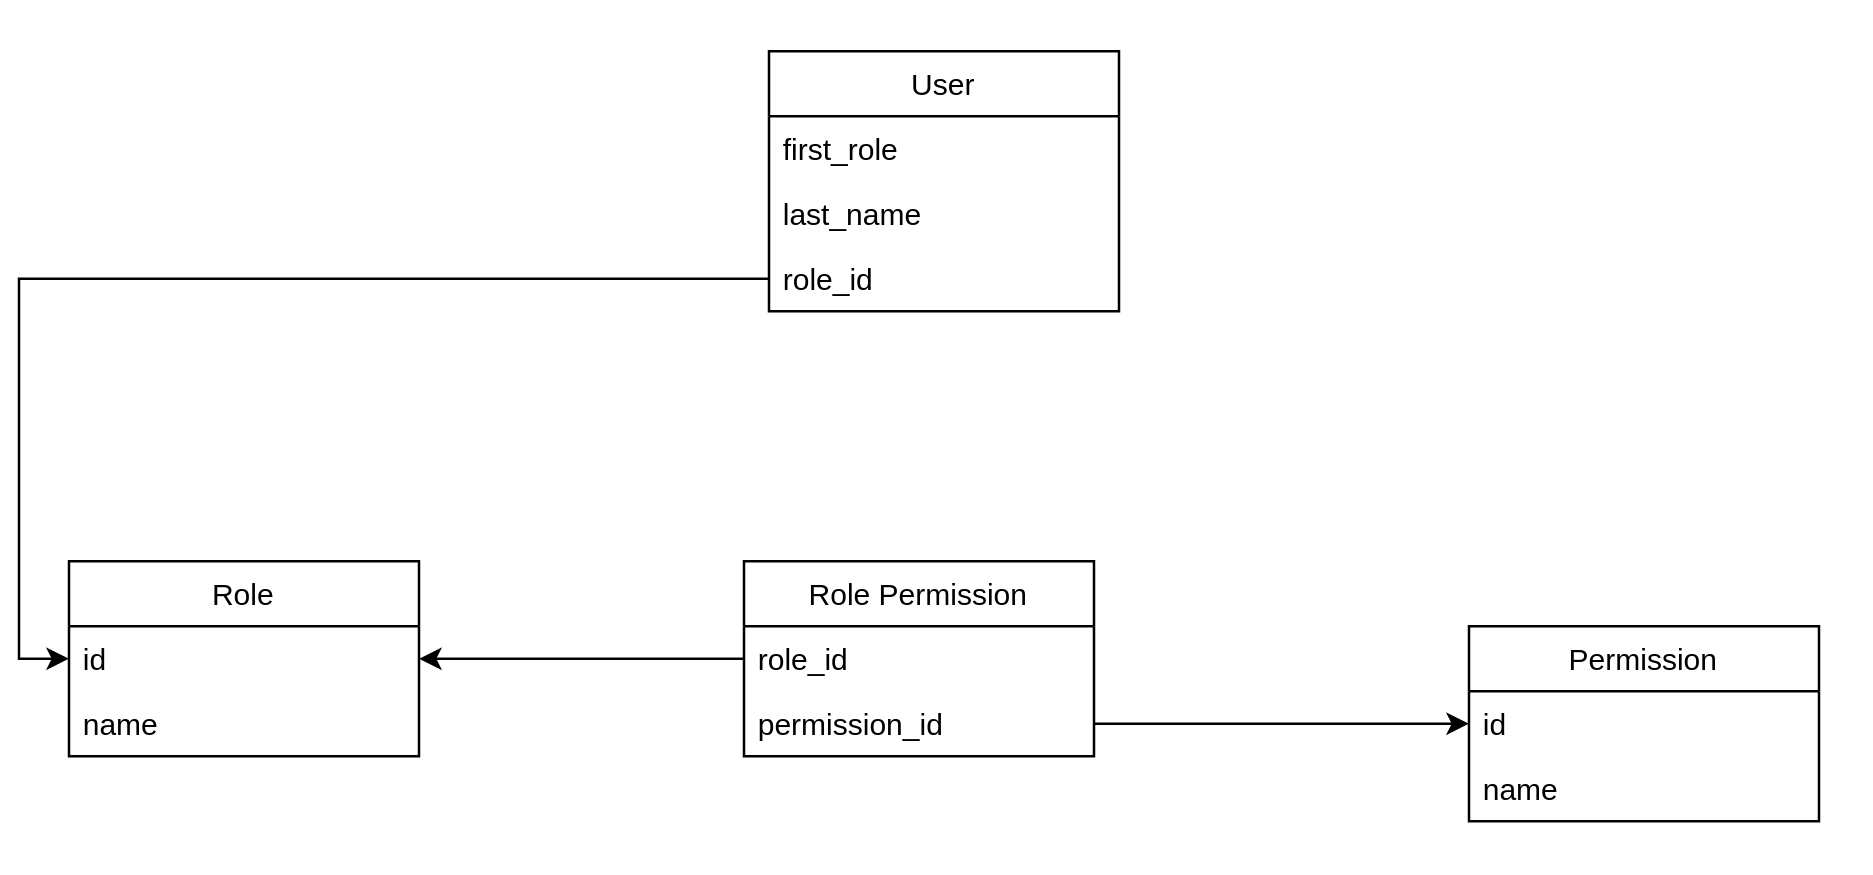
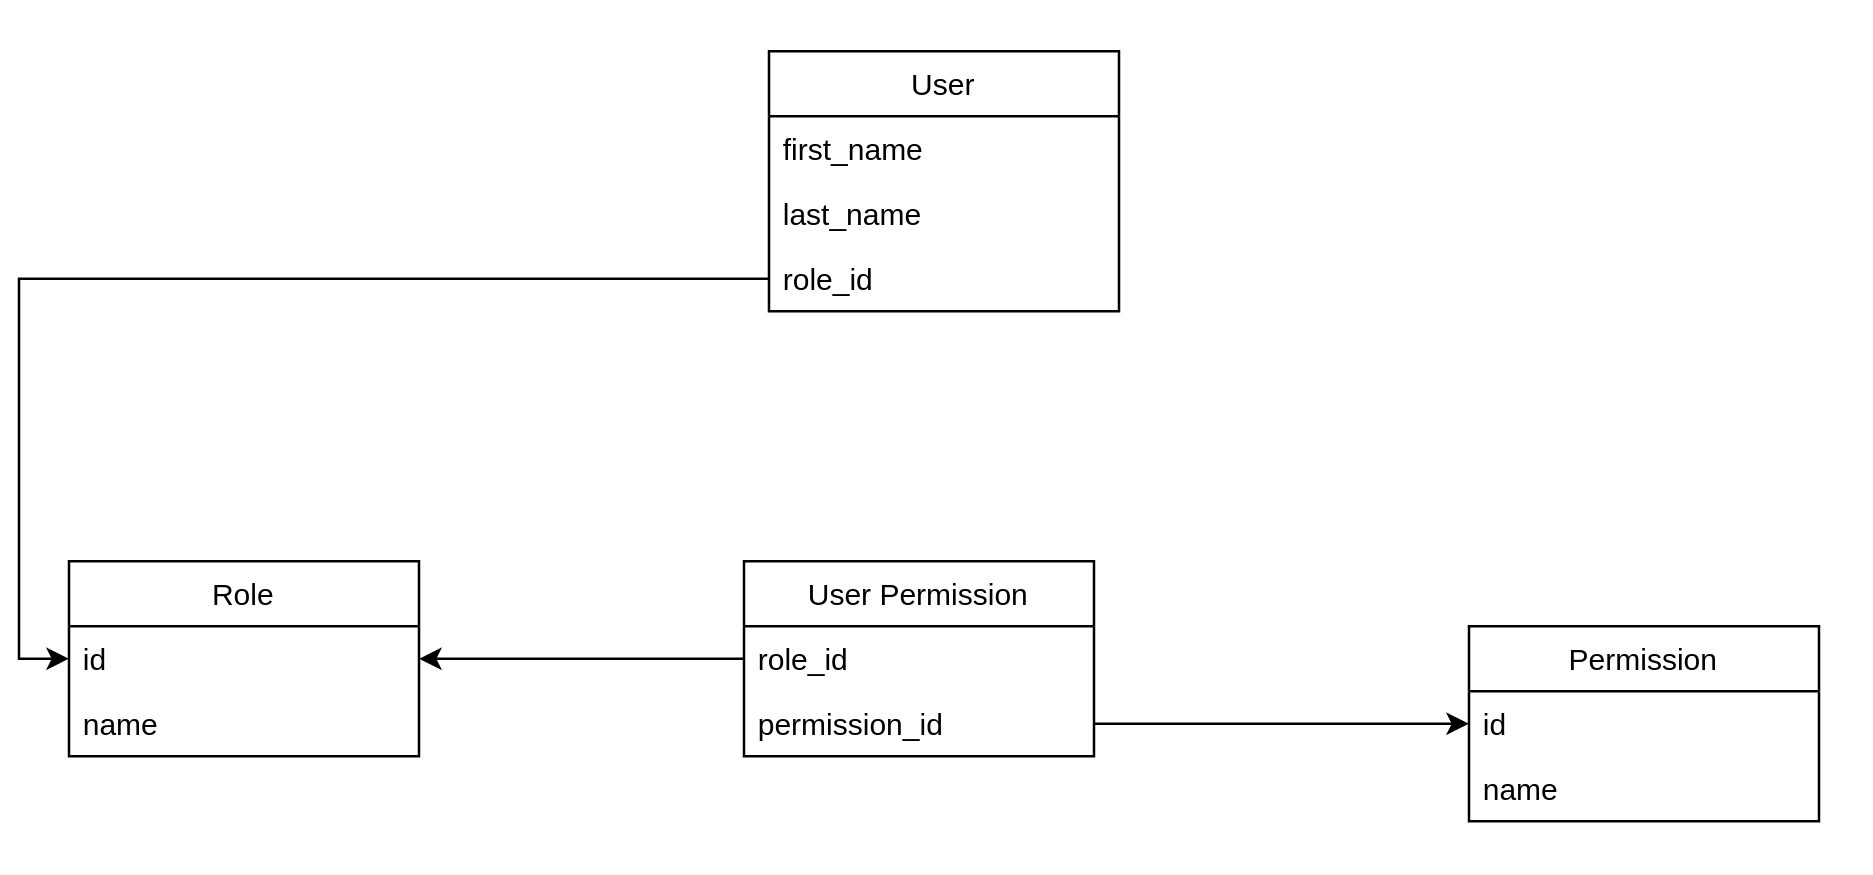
node "first_role": label "first_role" -> "first_name"
node "Role Permission": label "Role Permission" -> "User Permission"
